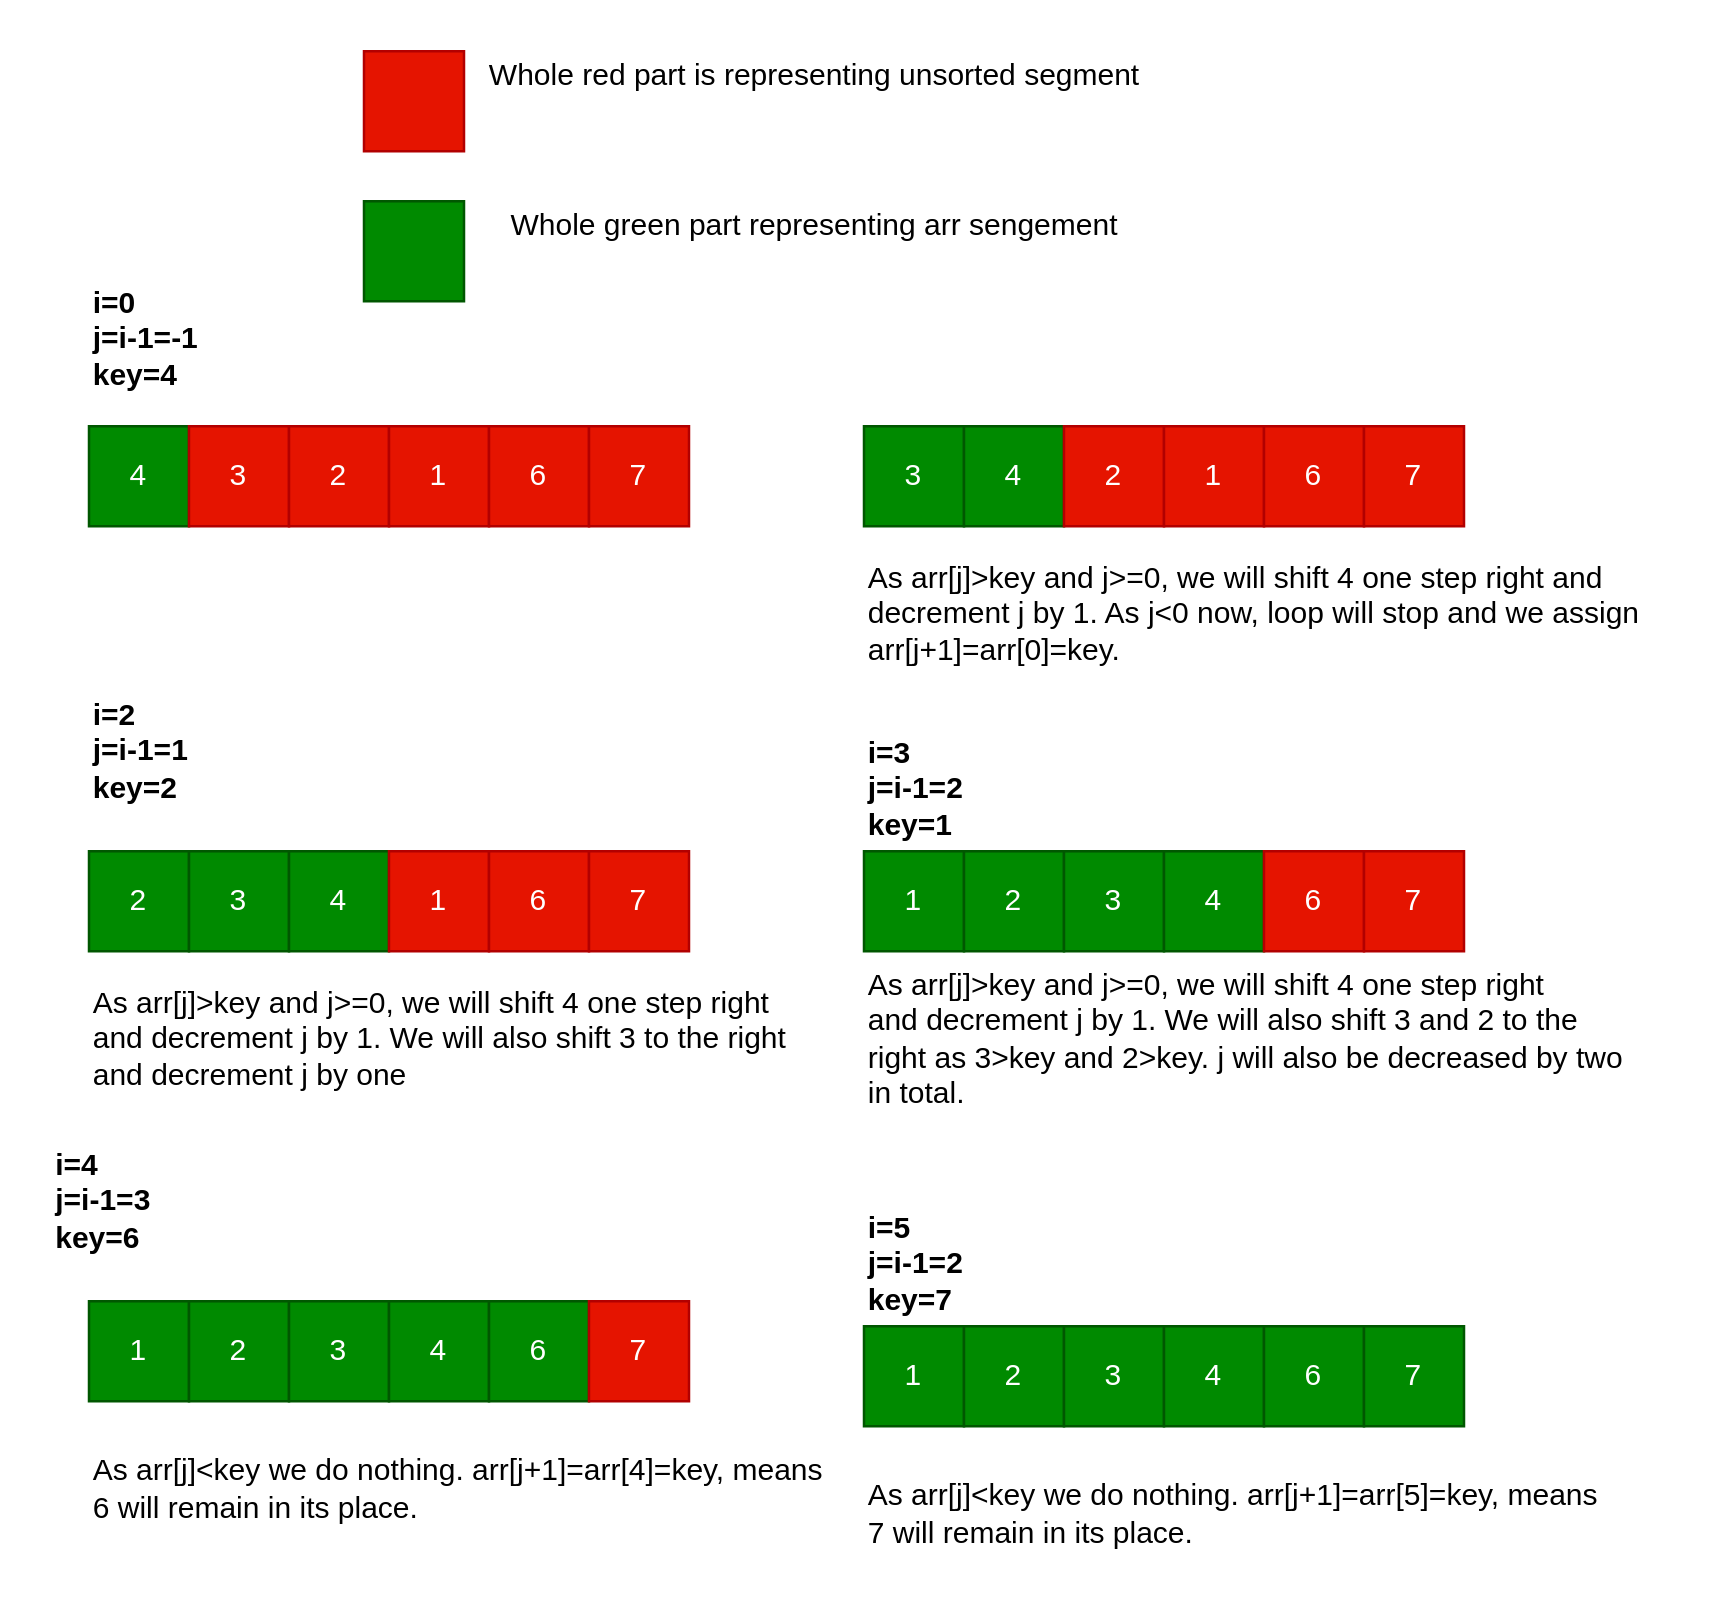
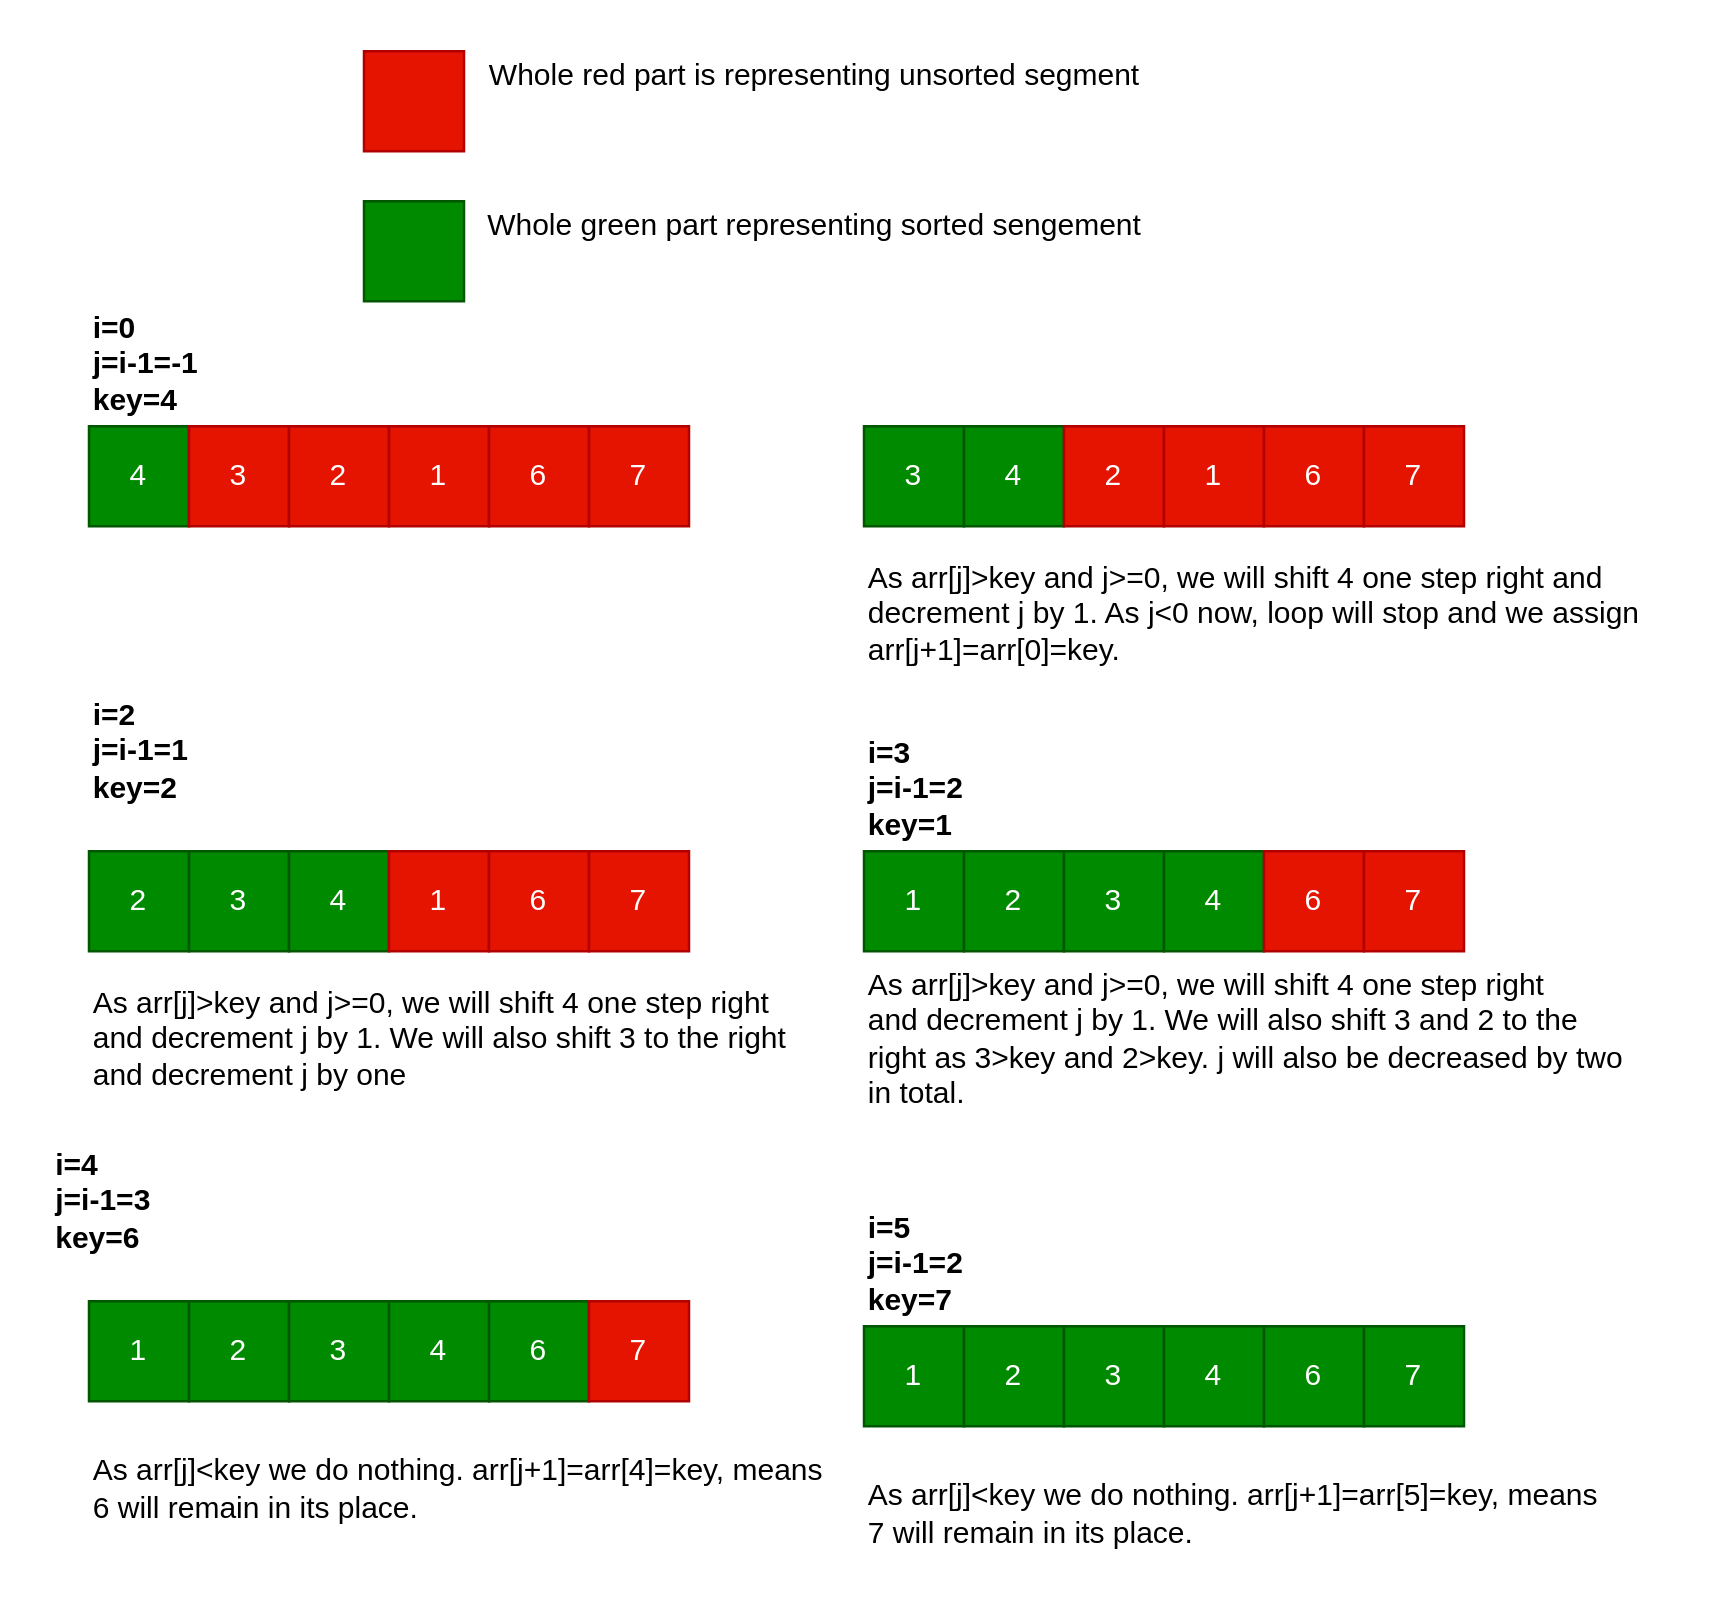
node "Whole green part representing arr sengement": label "Whole green part representing arr sengement" -> "Whole green part representing sorted sengement"
node "i=0 j=i-1=-1 key=4": moved (164, 339) -> (164, 364)
